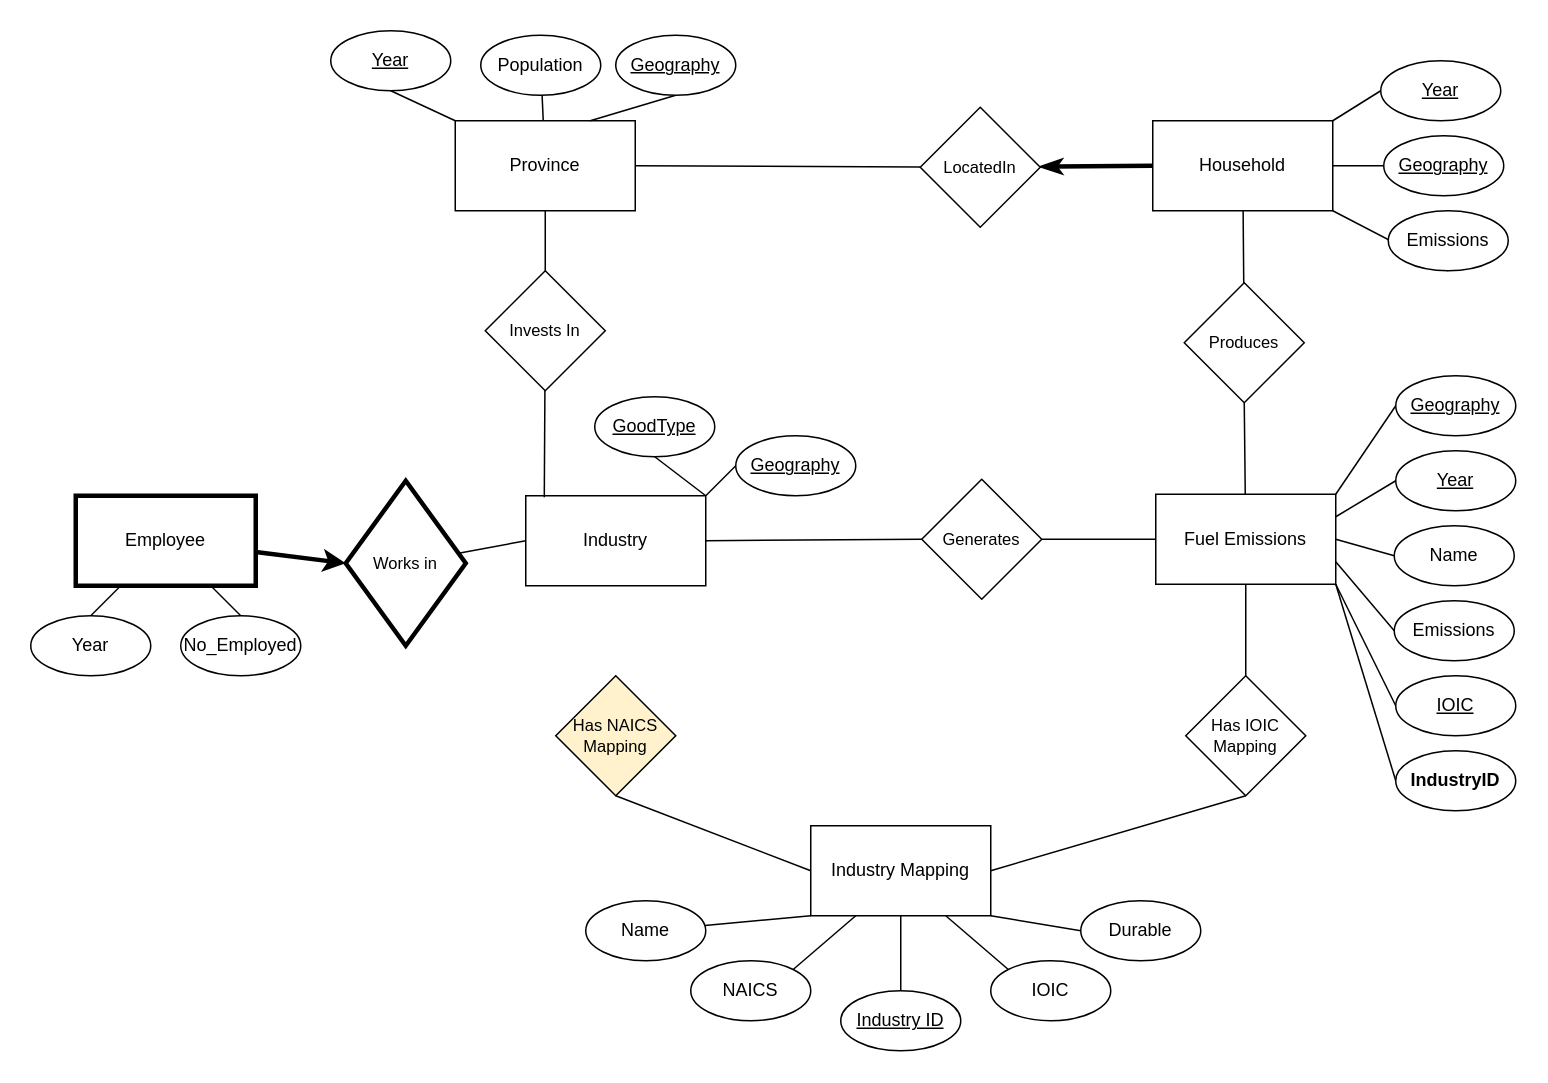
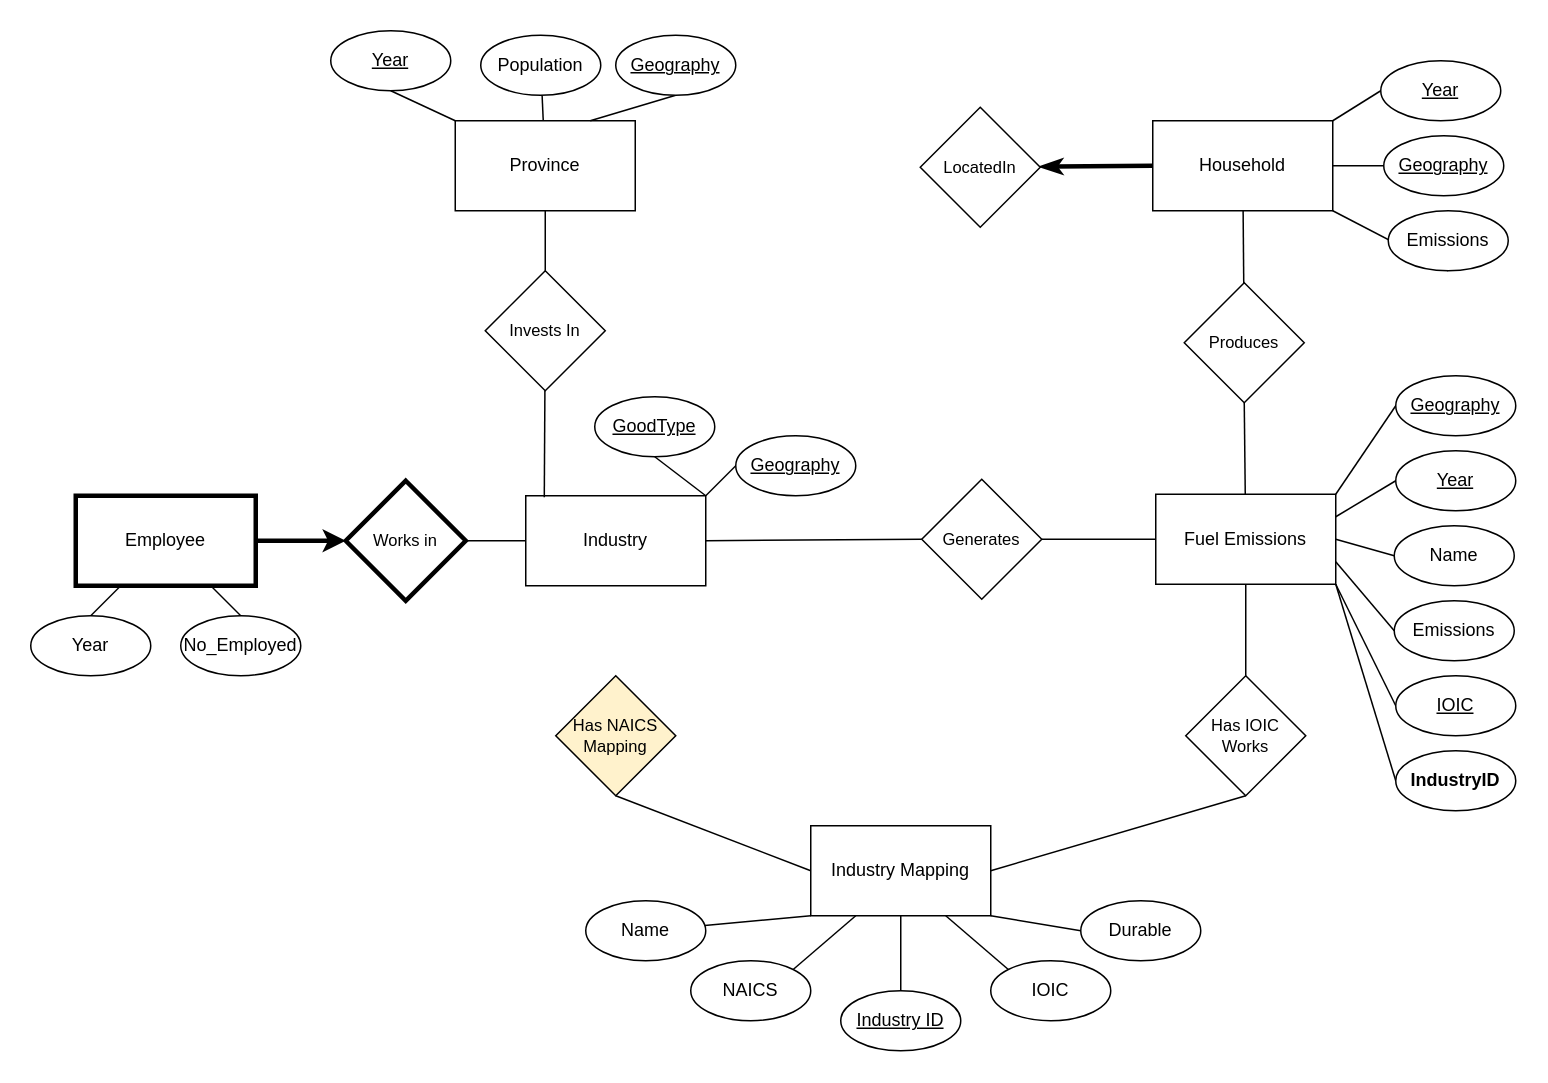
edge "Province" -- "LocatedIn": removed
node "Works in": size 120x165 -> 120x120
node "Has IOIC Mapping": label "Has IOIC Mapping" -> "Has IOIC Works"
